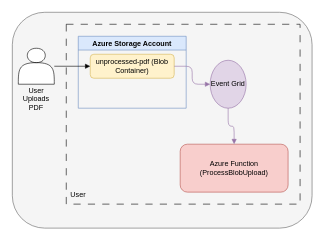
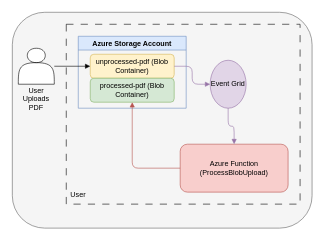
node "processed-pdf (Blob Container)": added
edge "Azure Function (ProcessBlobUpload)" -> "processed-pdf (Blob Container)": added
